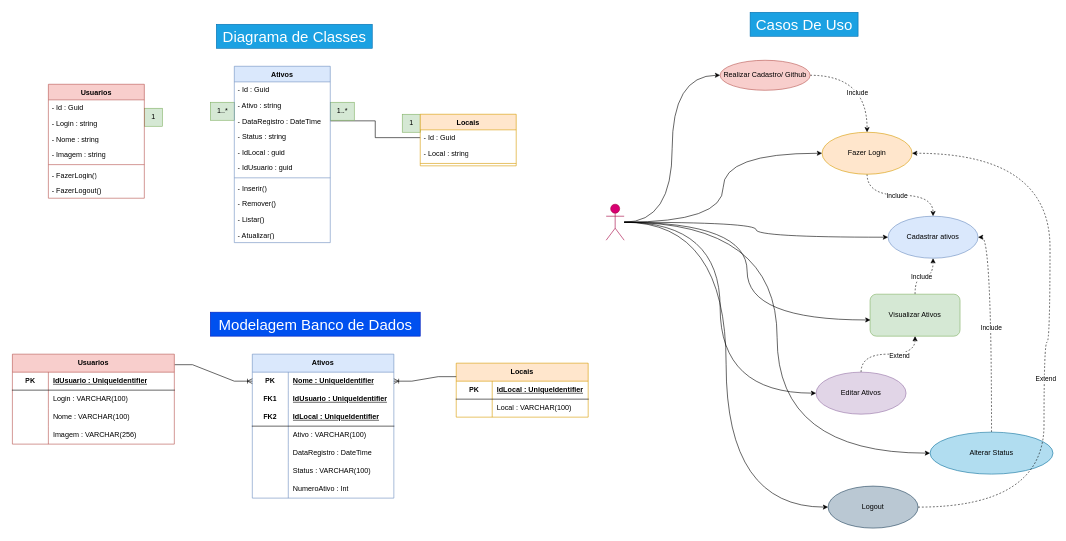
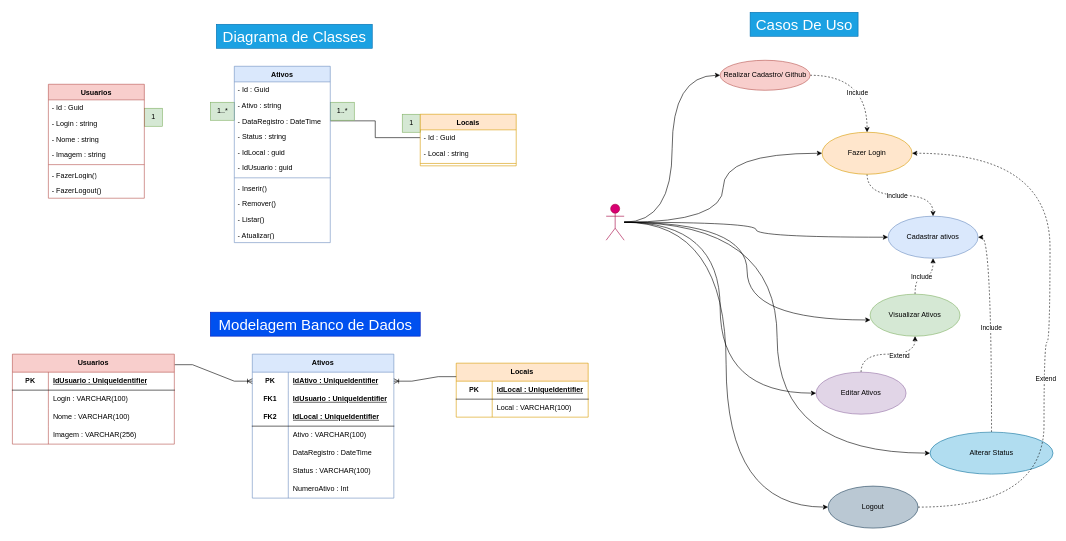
node "Visualizar Ativos": shape rounded rectangle -> ellipse
node "Nome : UniqueIdentifier": label "Nome : UniqueIdentifier" -> "IdAtivo : UniqueIdentifier"
